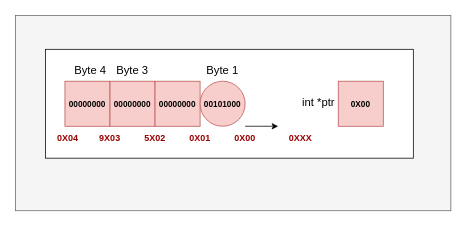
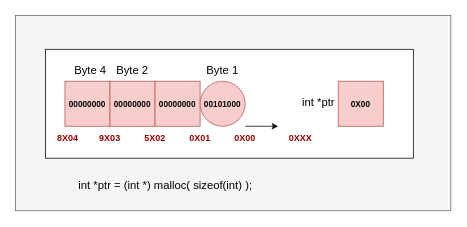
node "Byte 3": label "Byte 3" -> "Byte 2"
node "0X04": label "0X04" -> "8X04"
node "int *ptr = (int *) malloc( sizeof(int) );": added
